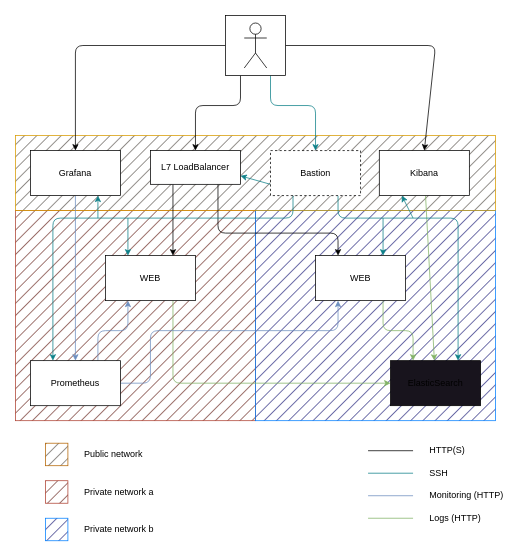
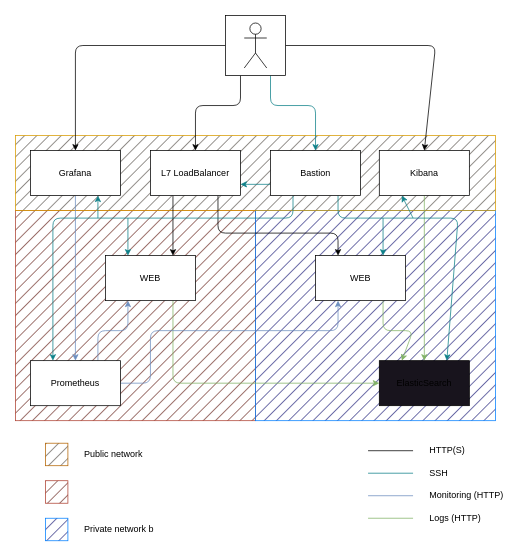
node "L7 LoadBalancer": size 90x34 -> 90x45
node "Bastion": style dashed -> solid
node "ElasticSearch": moved (435, 383) -> (424, 383)
node "Private network a": removed
